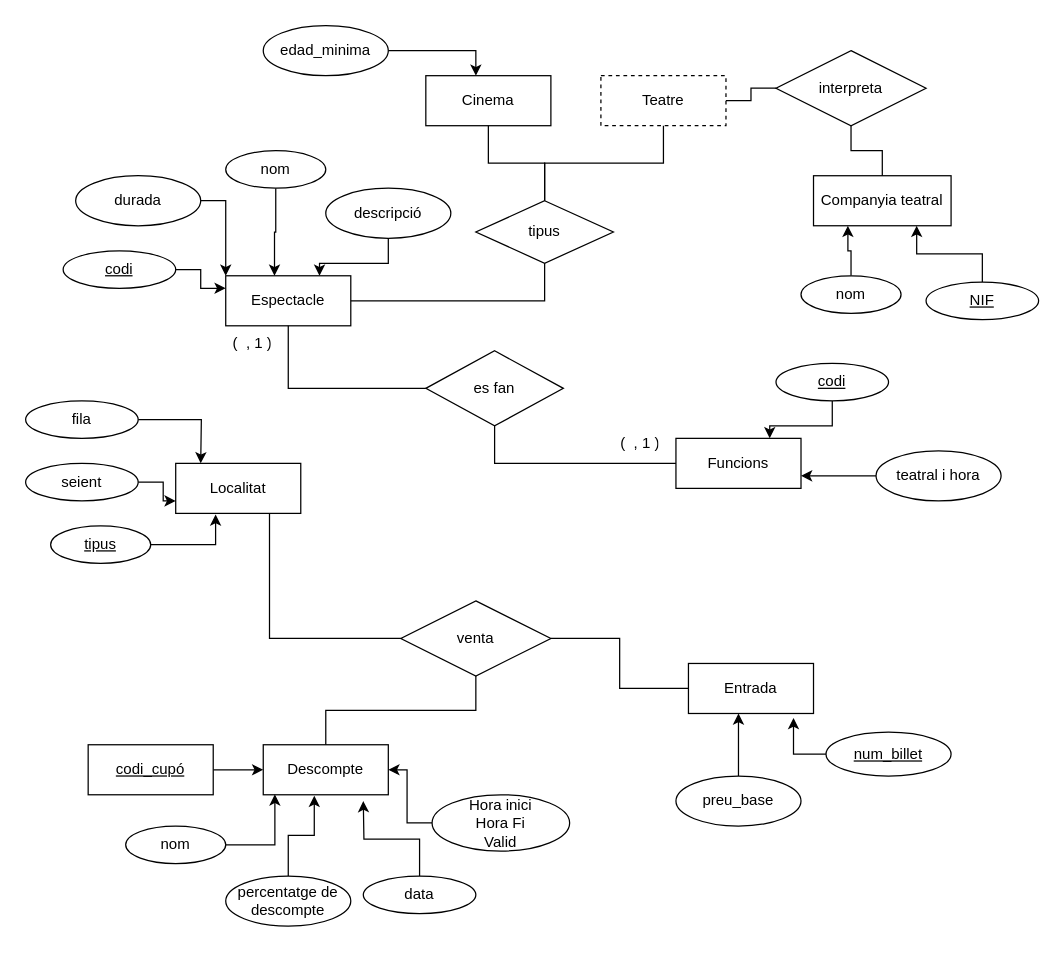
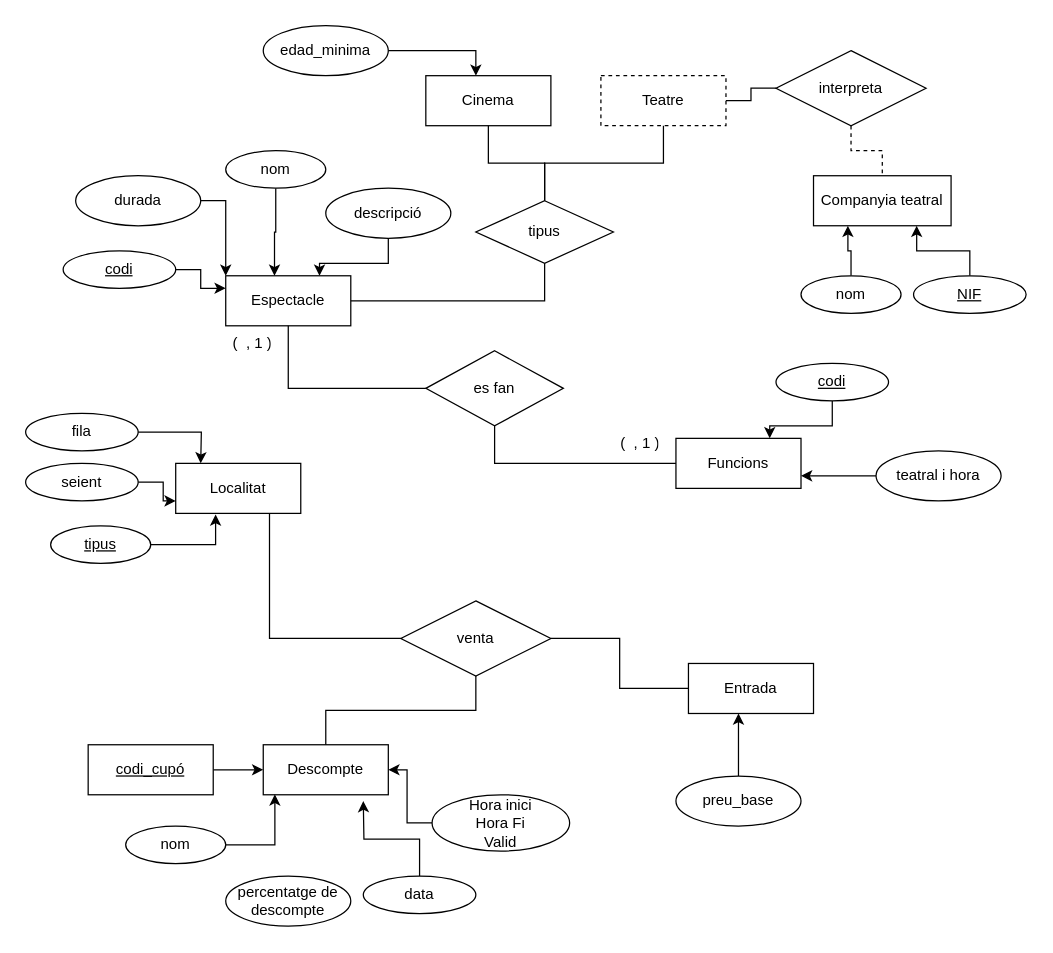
edge "interpreta" -- "Companyia teatral": style solid -> dashed
node "NIF": moved (982, 301) -> (969, 294)
node "fila": moved (82, 419) -> (82, 432)
edge "num_billet" -> "Entrada": removed
node "num_billet": removed
edge "percentatge de descompte" -> "Descompte": removed
